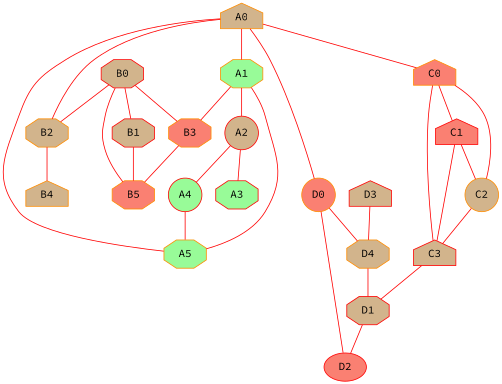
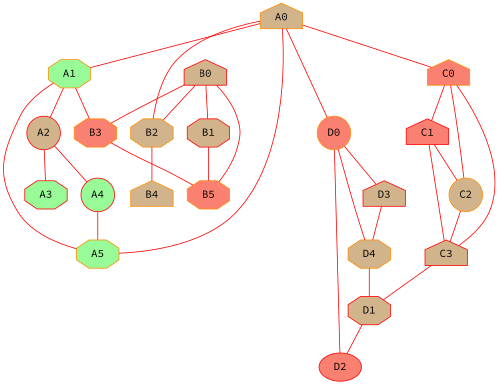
node "B0": shape octagon -> house
edge "D0" -- "D3": added
